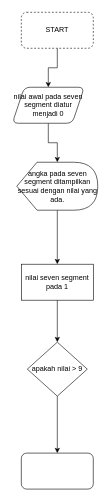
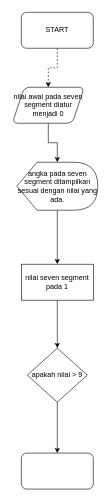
node "START": style dashed -> solid
edge "START" -> "nilai awal pada seven segment diatur menjadi 0": style solid -> dashed
node "apakah nilai > 9": moved (57, 369) -> (57, 375)
